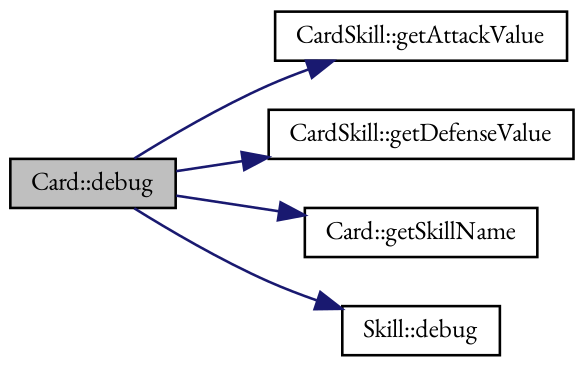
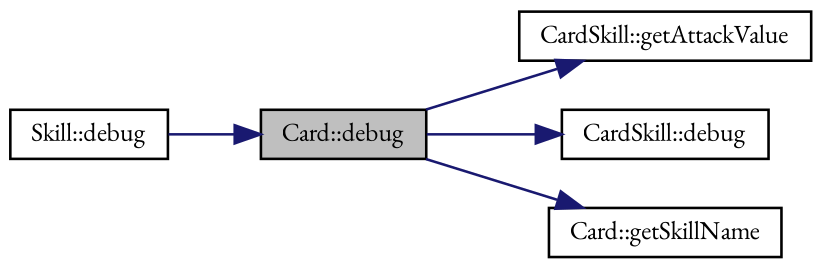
node "CardSkill::getDefenseValue": label "CardSkill::getDefenseValue" -> "CardSkill::debug"
edge "Card::debug" -> "Skill::debug": reversed
